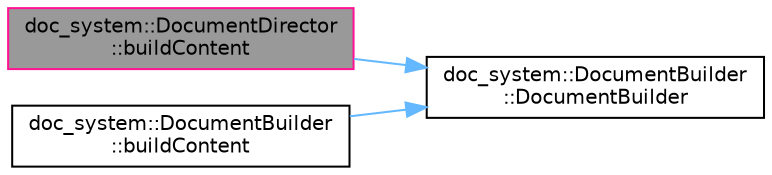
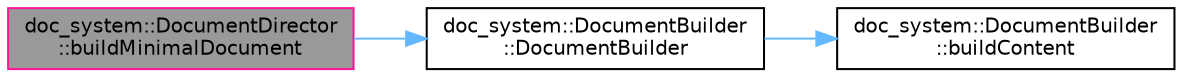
node "doc_system::DocumentDirector ::buildContent": label "doc_system::DocumentDirector ::buildContent" -> "doc_system::DocumentDirector ::buildMinimalDocument"
edge "doc_system::DocumentBuilder ::buildContent" -> "doc_system::DocumentBuilder ::DocumentBuilder": reversed
